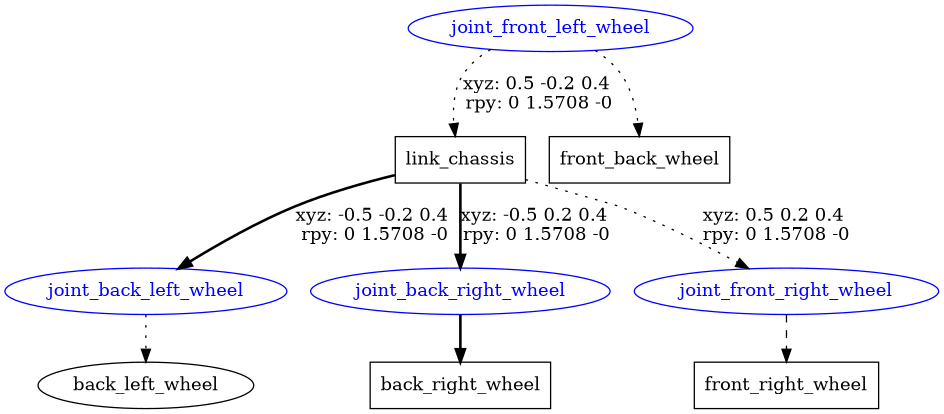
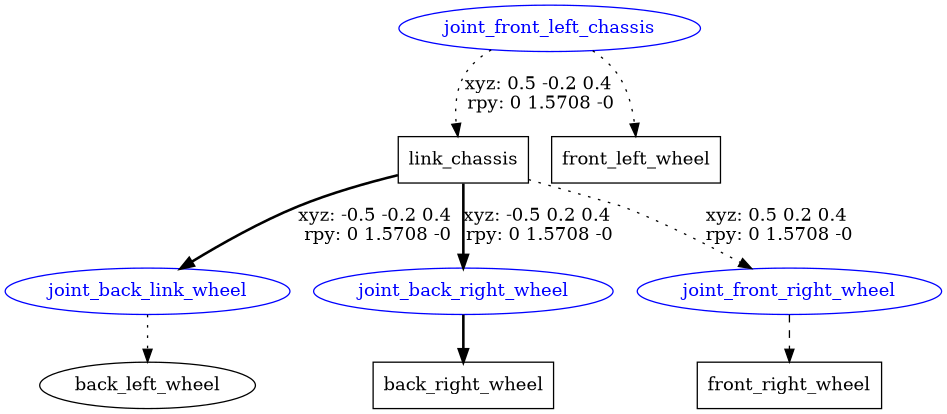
node "joint_front_left_wheel": label "joint_front_left_wheel" -> "joint_front_left_chassis"
node "front_back_wheel": label "front_back_wheel" -> "front_left_wheel"
node "joint_back_left_wheel": label "joint_back_left_wheel" -> "joint_back_link_wheel"
